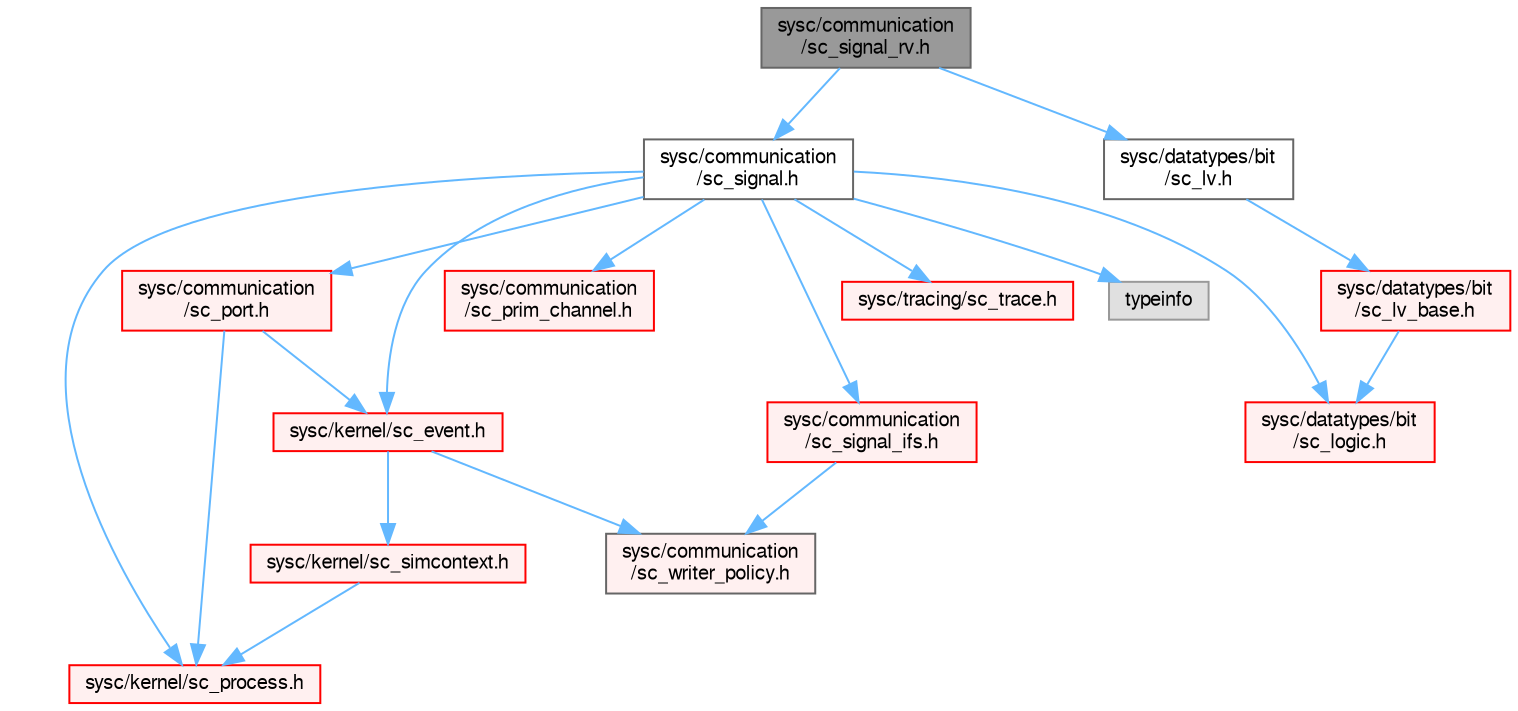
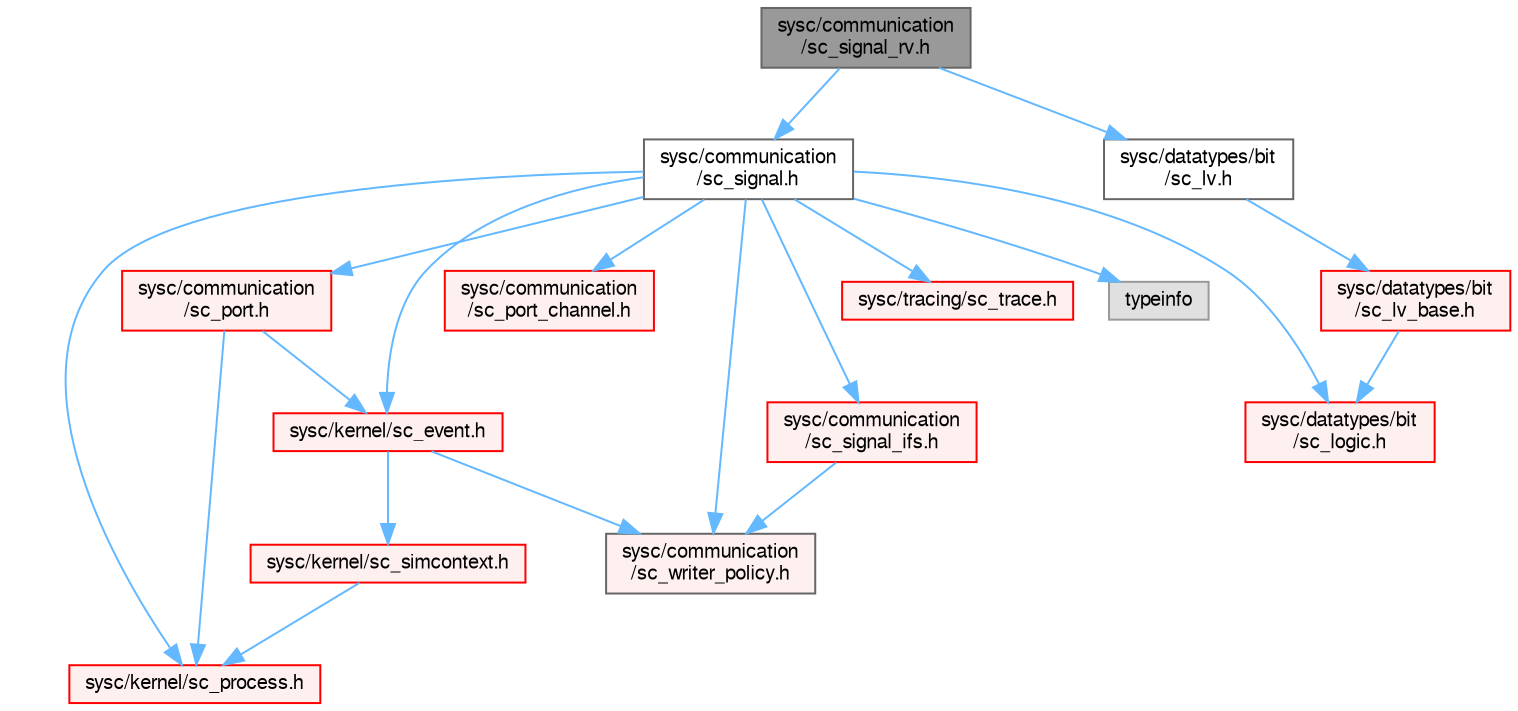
node "sysc/communication /sc_prim_channel.h": label "sysc/communication /sc_prim_channel.h" -> "sysc/communication /sc_port_channel.h"
edge "sysc/communication /sc_signal.h" -> "sysc/communication /sc_writer_policy.h": added
